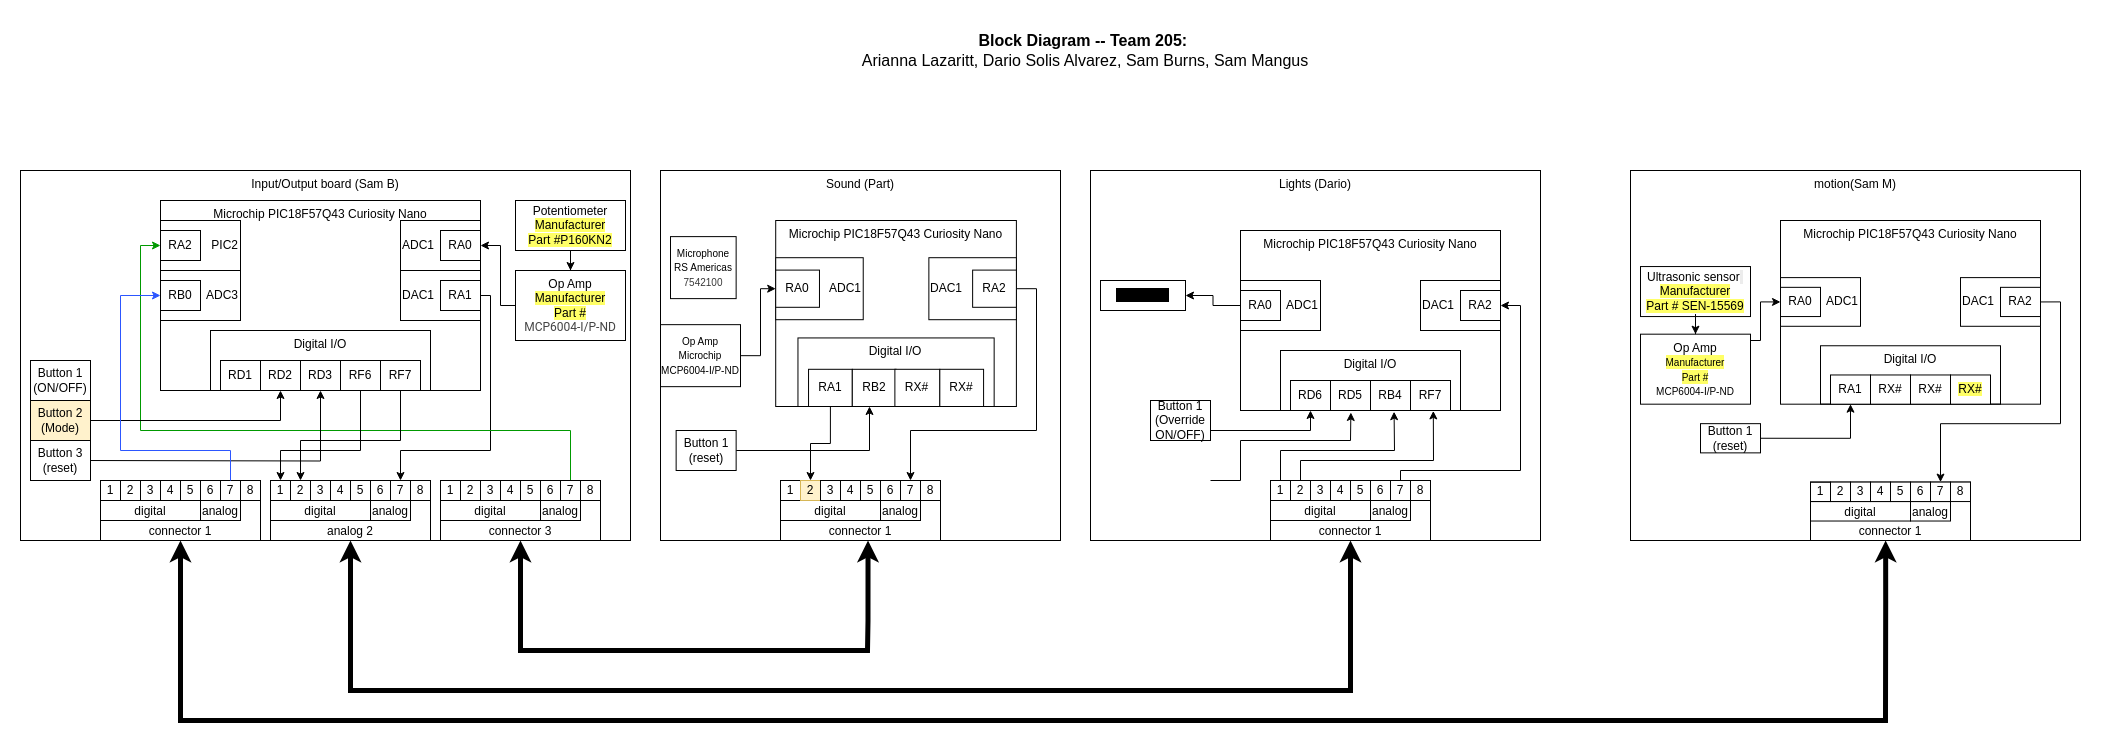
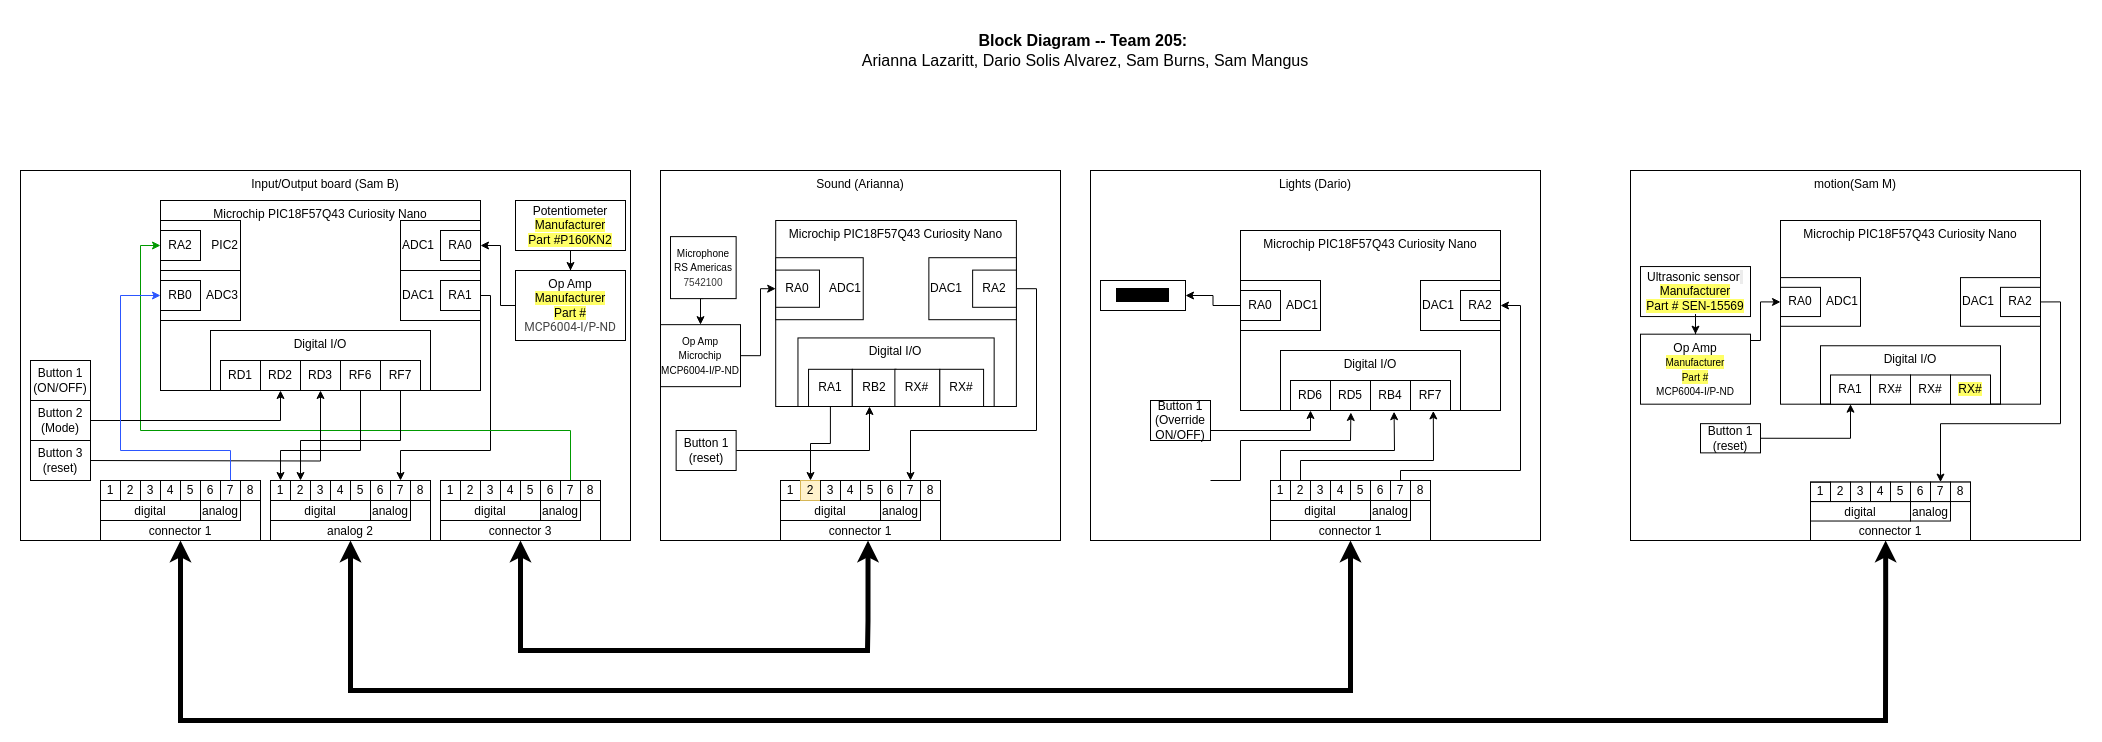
node "Sound (Part)": label "Sound (Part)" -> "Sound (Arianna)"
edge "Microphone RS Americas 7542100" -> "Op Amp Microchip MCP6004-I/P-ND": added
node "Button 2 (Mode)": fillcolor #fff2cc -> #ffffff
